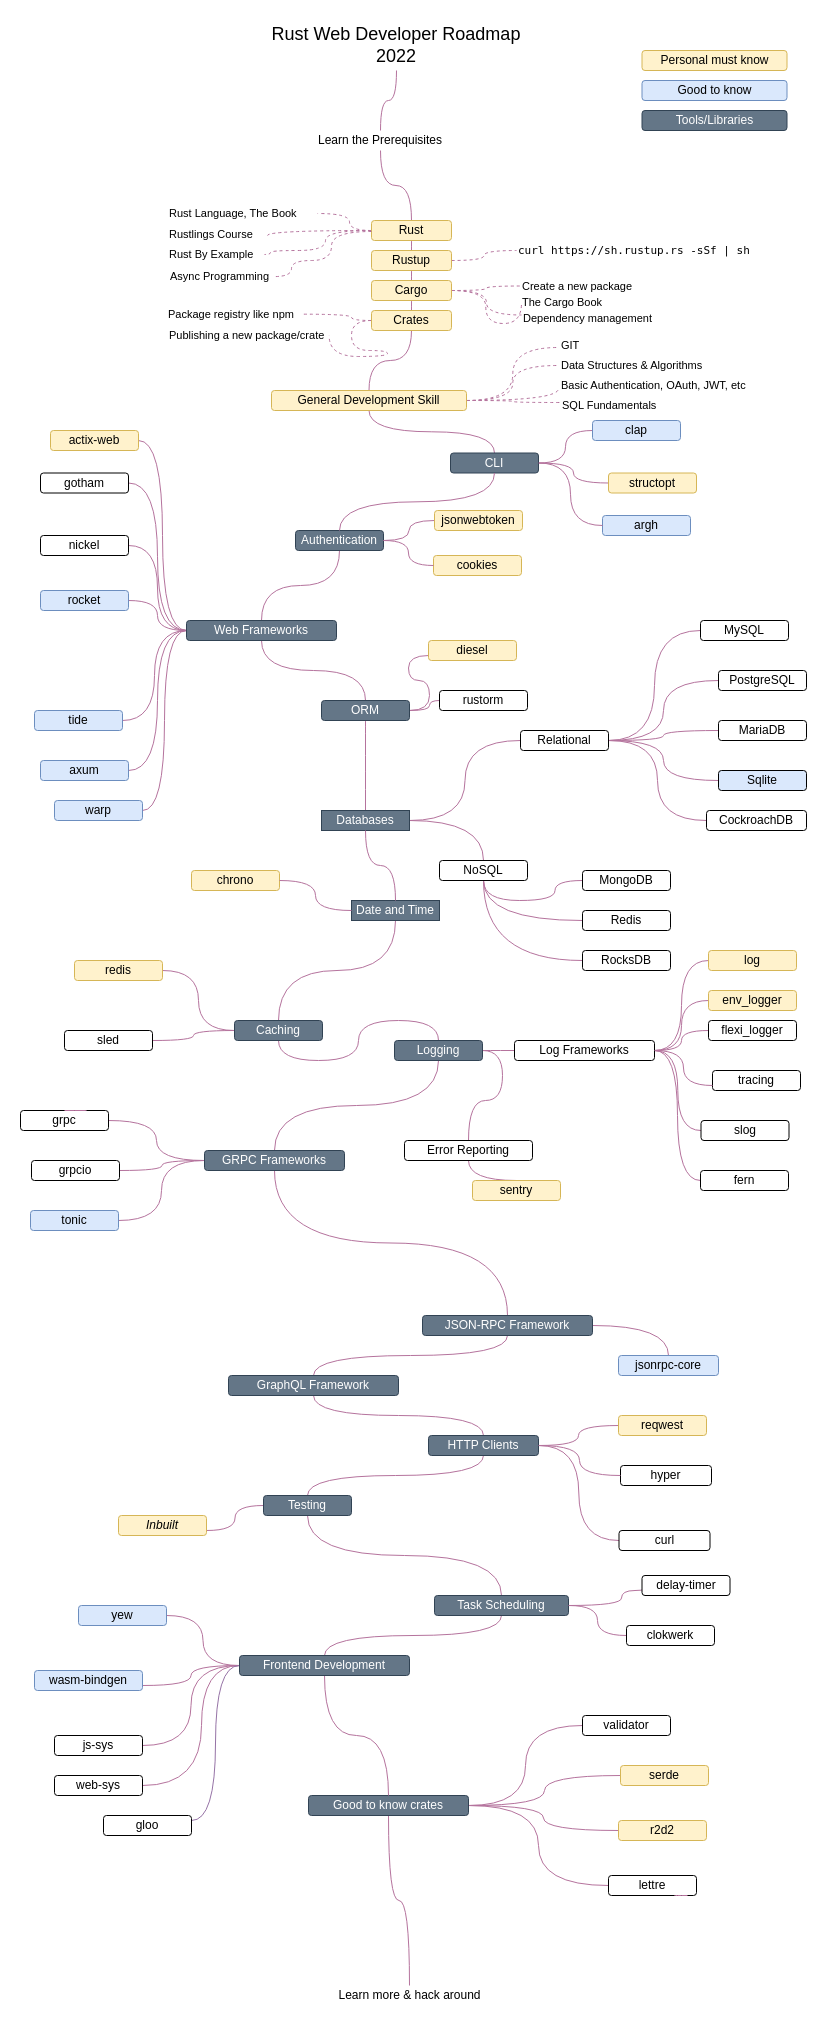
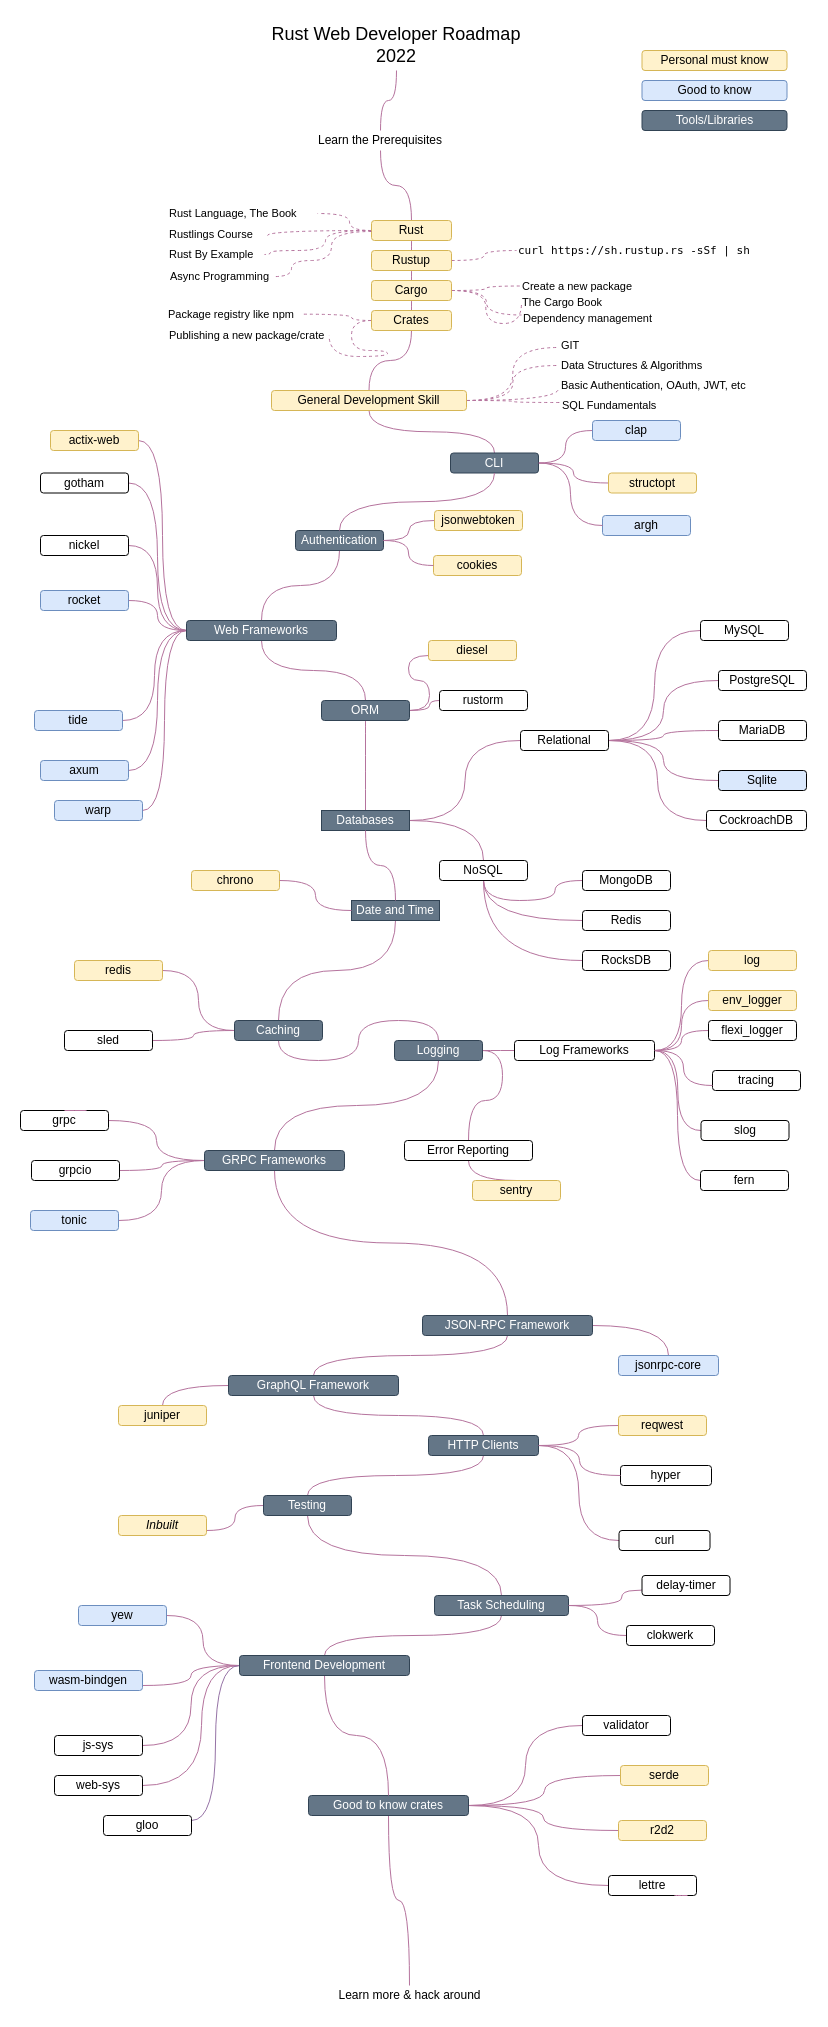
edge "GraphQL Framework" -- "juniper": added
node "juniper": added
